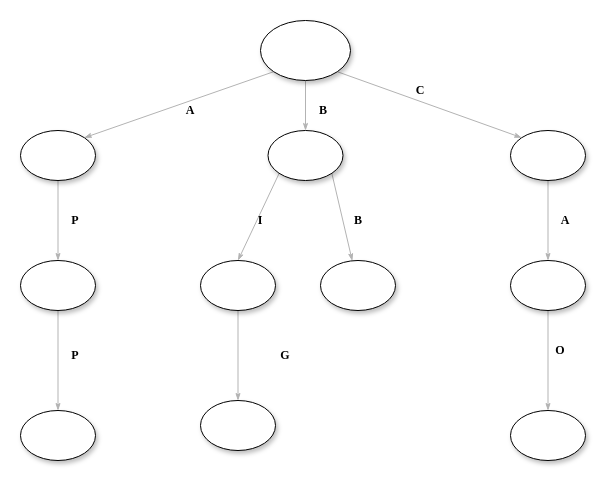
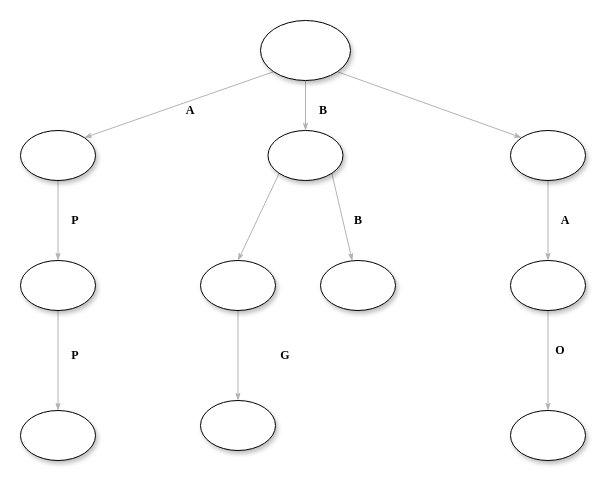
node "C": removed
node "I": removed
